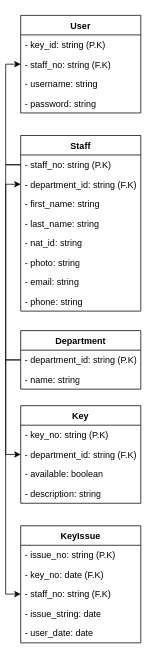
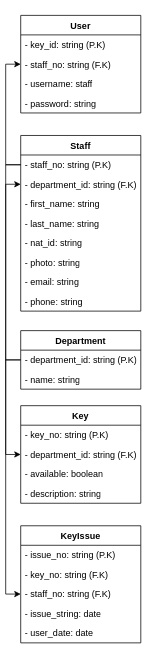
node "- username: string": label "- username: string" -> "- username: staff"
node "- key_no: date (F.K)": label "- key_no: date (F.K)" -> "- key_no: string (F.K)"
